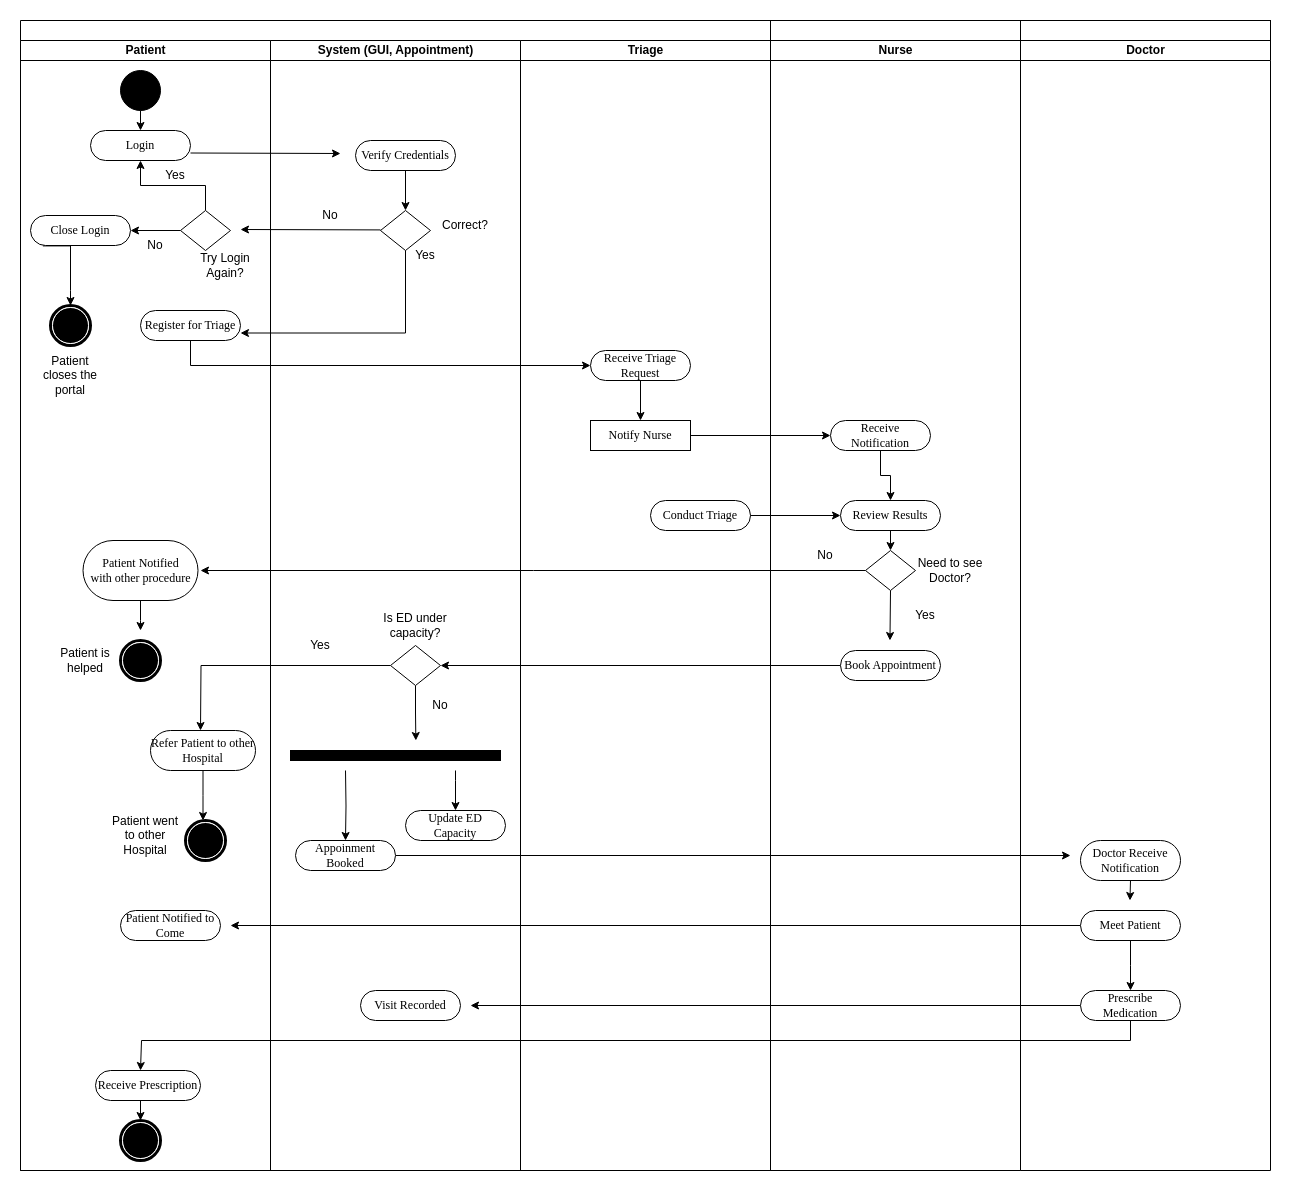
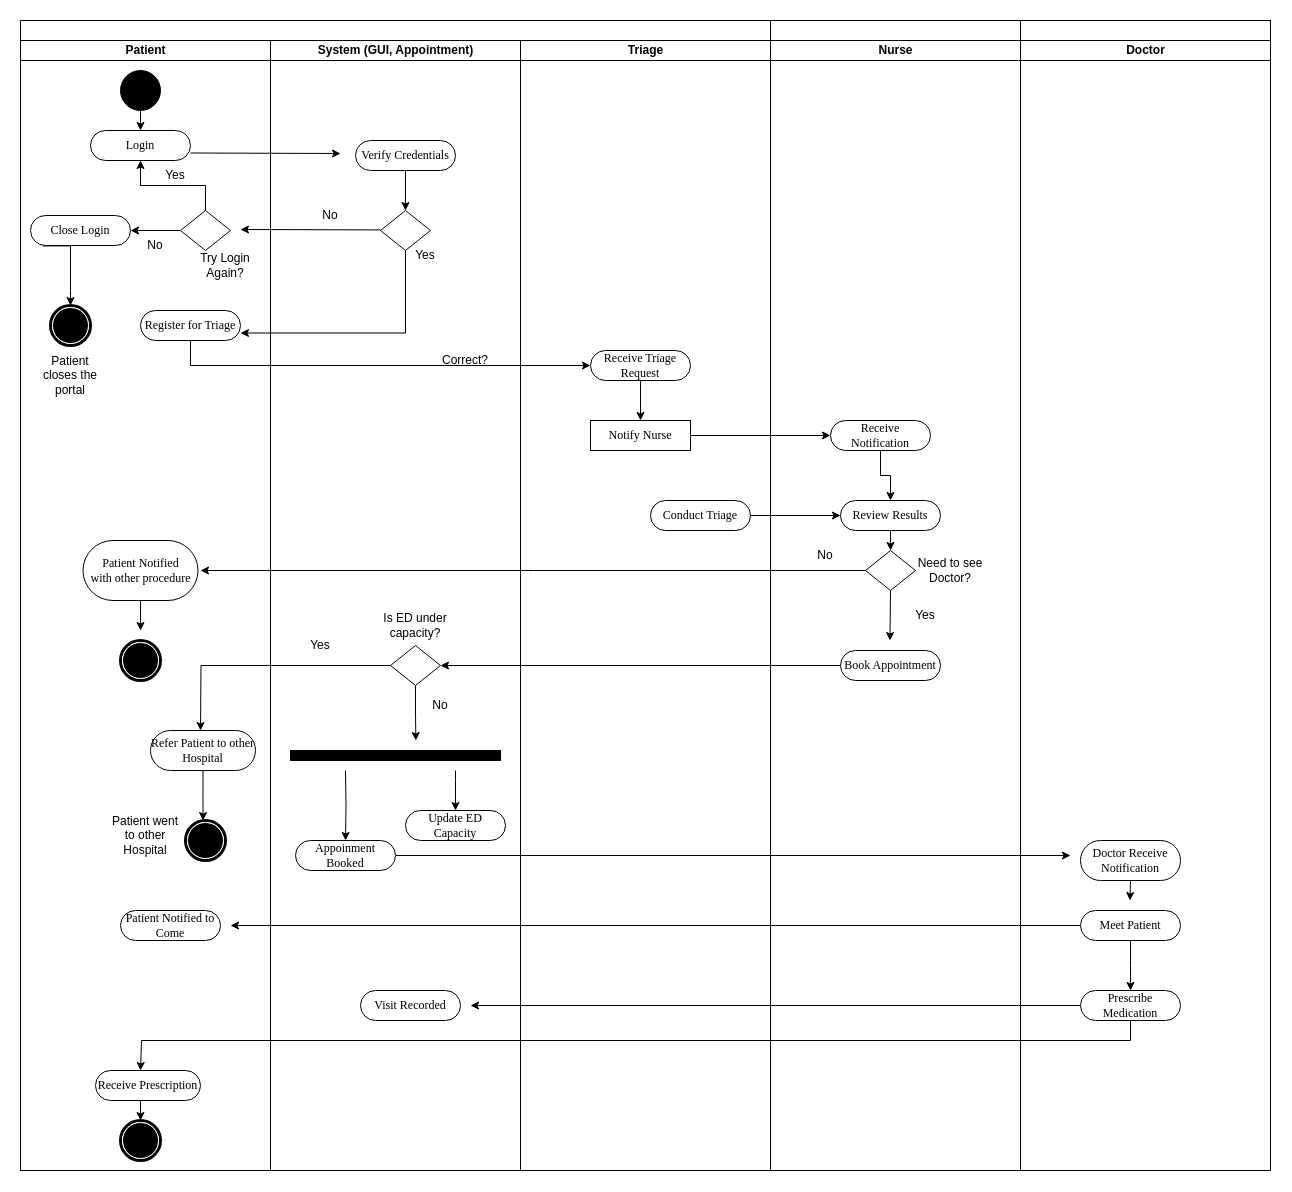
node "Correct?": moved (466, 226) -> (466, 361)
node "Patient is helped": removed
